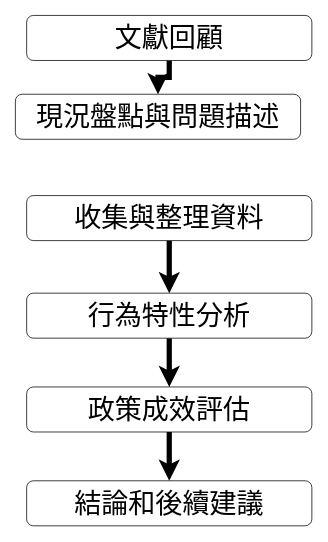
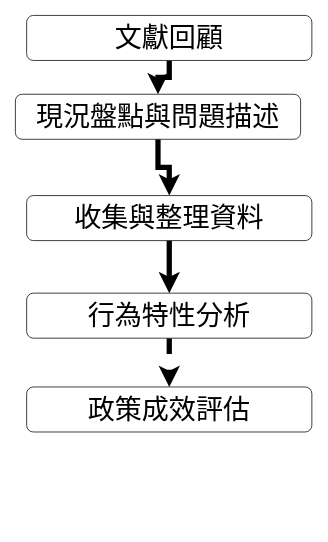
edge "現況盤點與問題描述" -> "收集與整理資料": added
edge "行為特性分析" -> "政策成效評估": style solid -> dashed
edge "政策成效評估" -> "結論和後續建議": removed
node "結論和後續建議": removed
